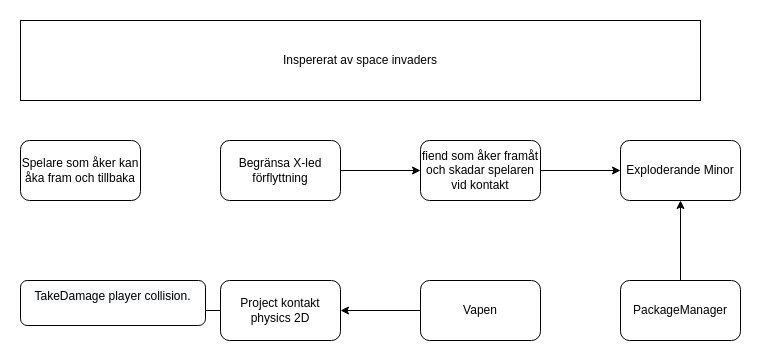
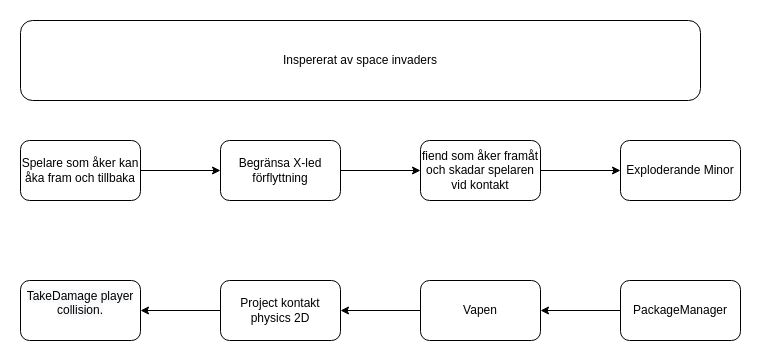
node "Inspererat av space invaders": shape rectangle -> rounded rectangle
edge "Spelare som åker kan åka fram och tillbaka" -> "Begränsa X-led förflyttning": added
edge "PackageManager" -> "Exploderande Minor": now "PackageManager" -> "Vapen"
node "TakeDamage player collision.": size 185x45 -> 120x60
